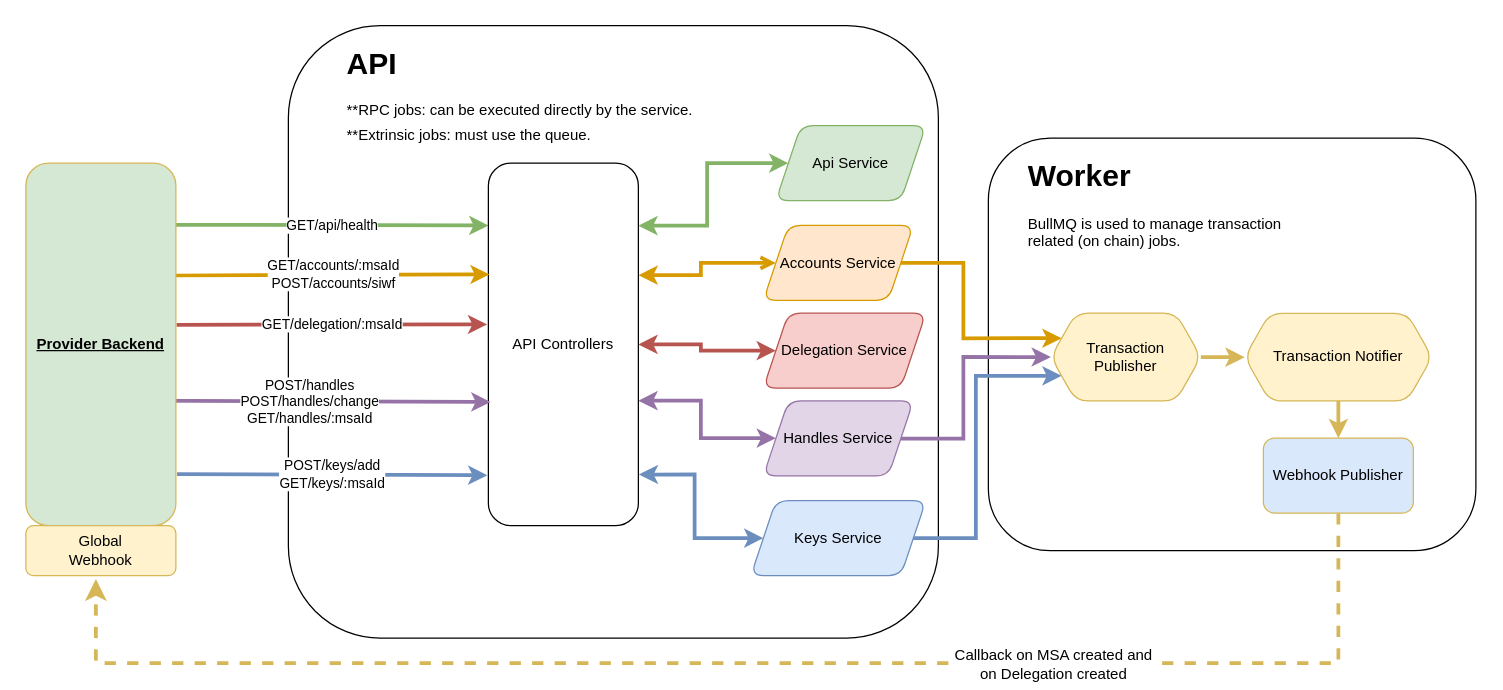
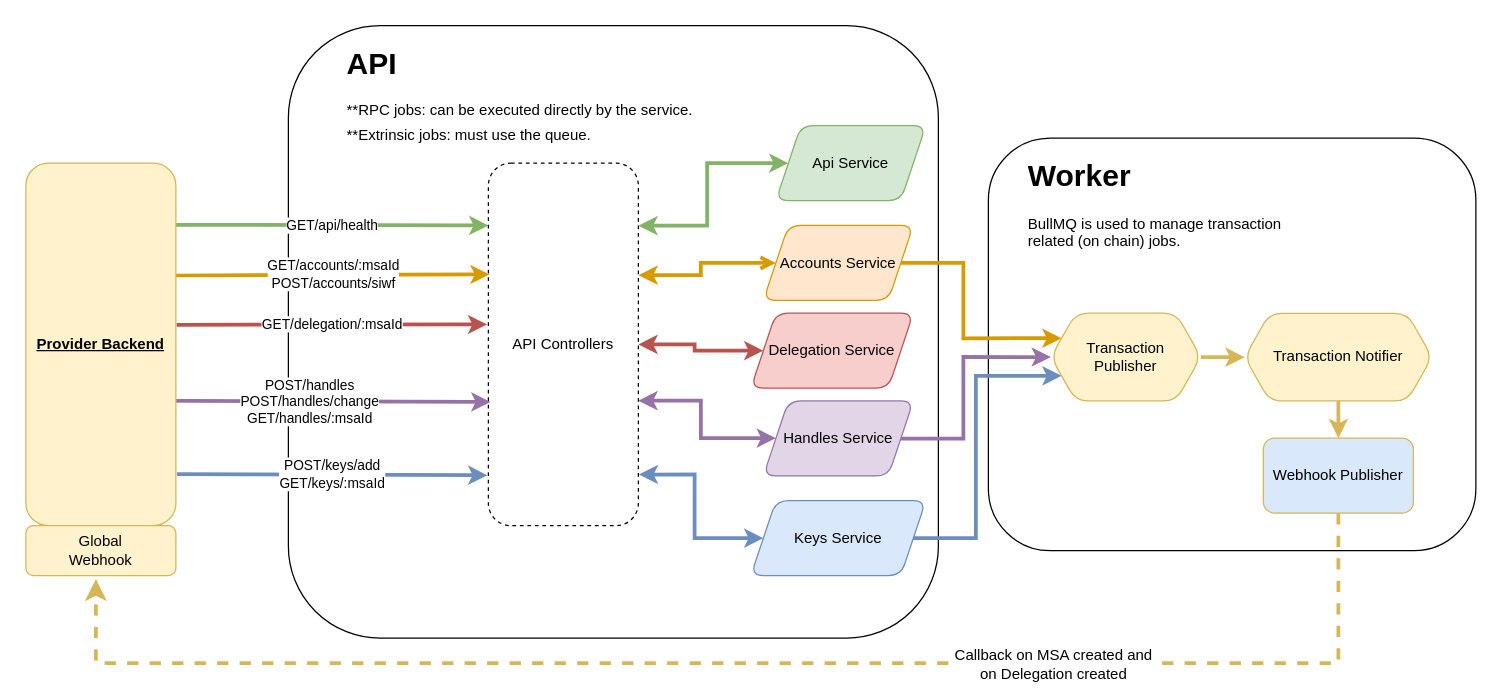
node "Provider Backend": fillcolor #d5e8d4 -> #fff2cc
node "API Controllers": style solid -> dashed
node "Delegation Service": moved (844, 351) -> (832, 351)
